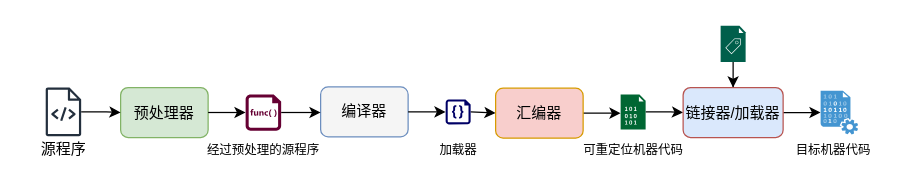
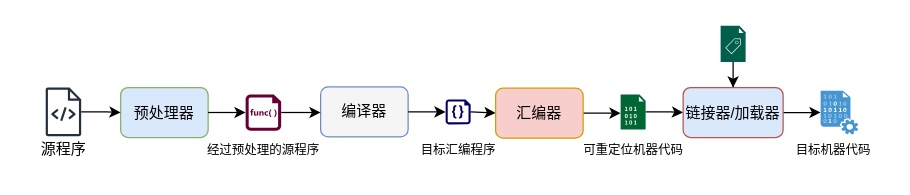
node "预处理器": fillcolor #d5e8d4 -> #dae8fc
node "加载器": label "加载器" -> "目标汇编程序"
